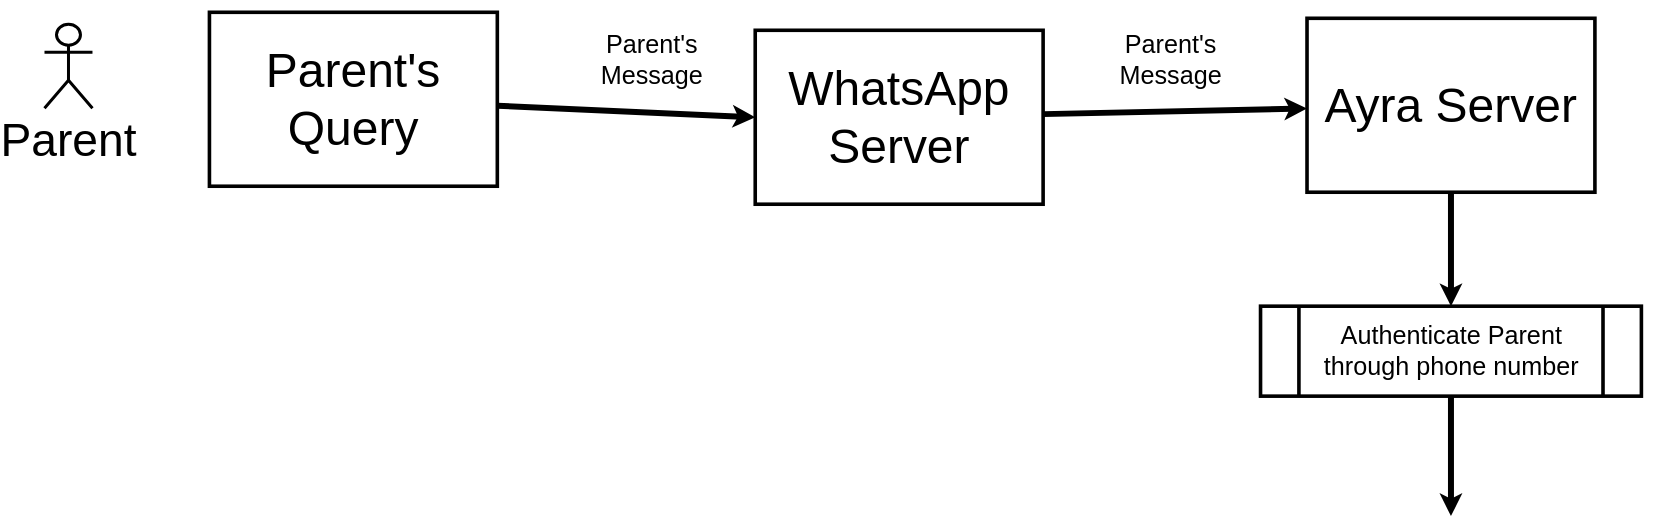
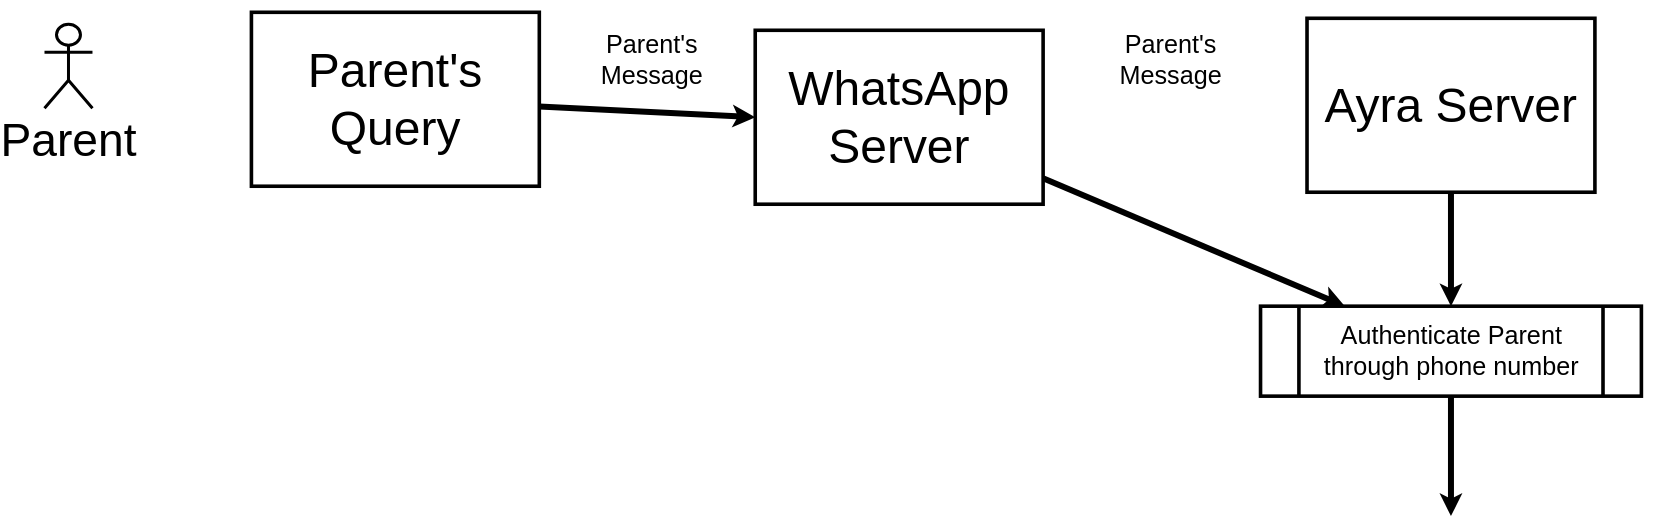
node "Parent's Query": moved (353, 99) -> (395, 99)
edge "WhatsApp Server" -> "Ayra Server": now "WhatsApp Server" -> "Authenticate Parent through phone number"
